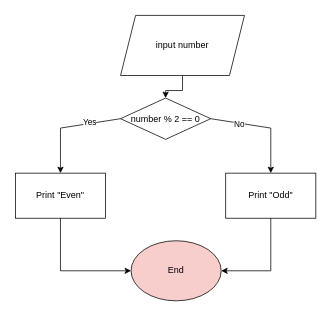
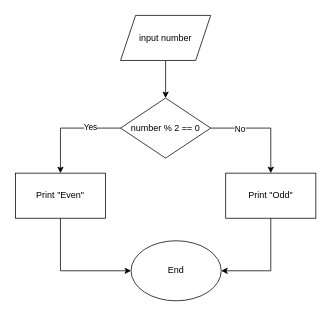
node "input number": size 124x60 -> 90x45
node "number % 2 == 0": size 90x41 -> 90x60
node "End": fillcolor #f8cecc -> #ffffff
